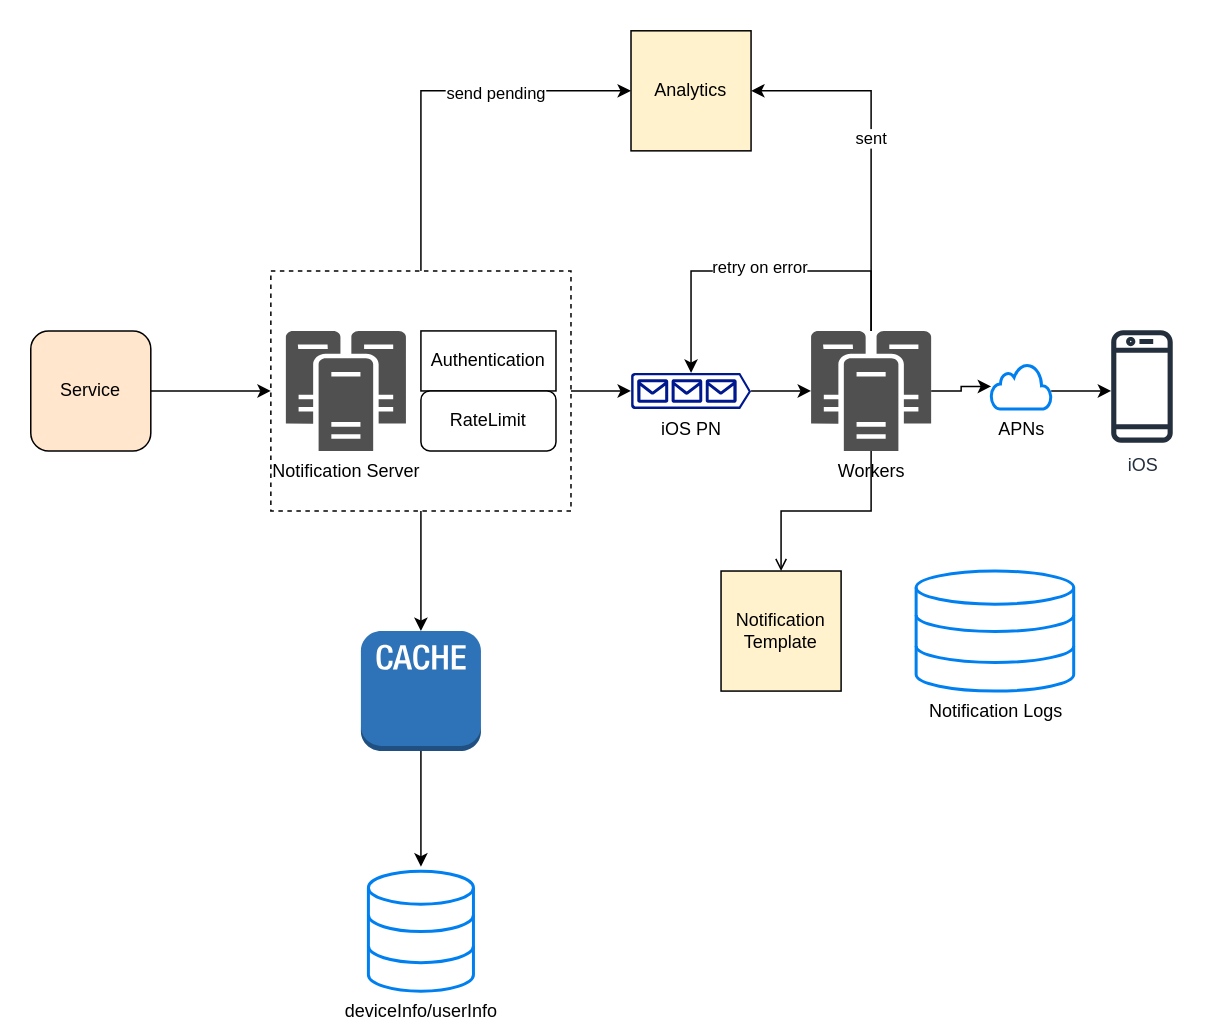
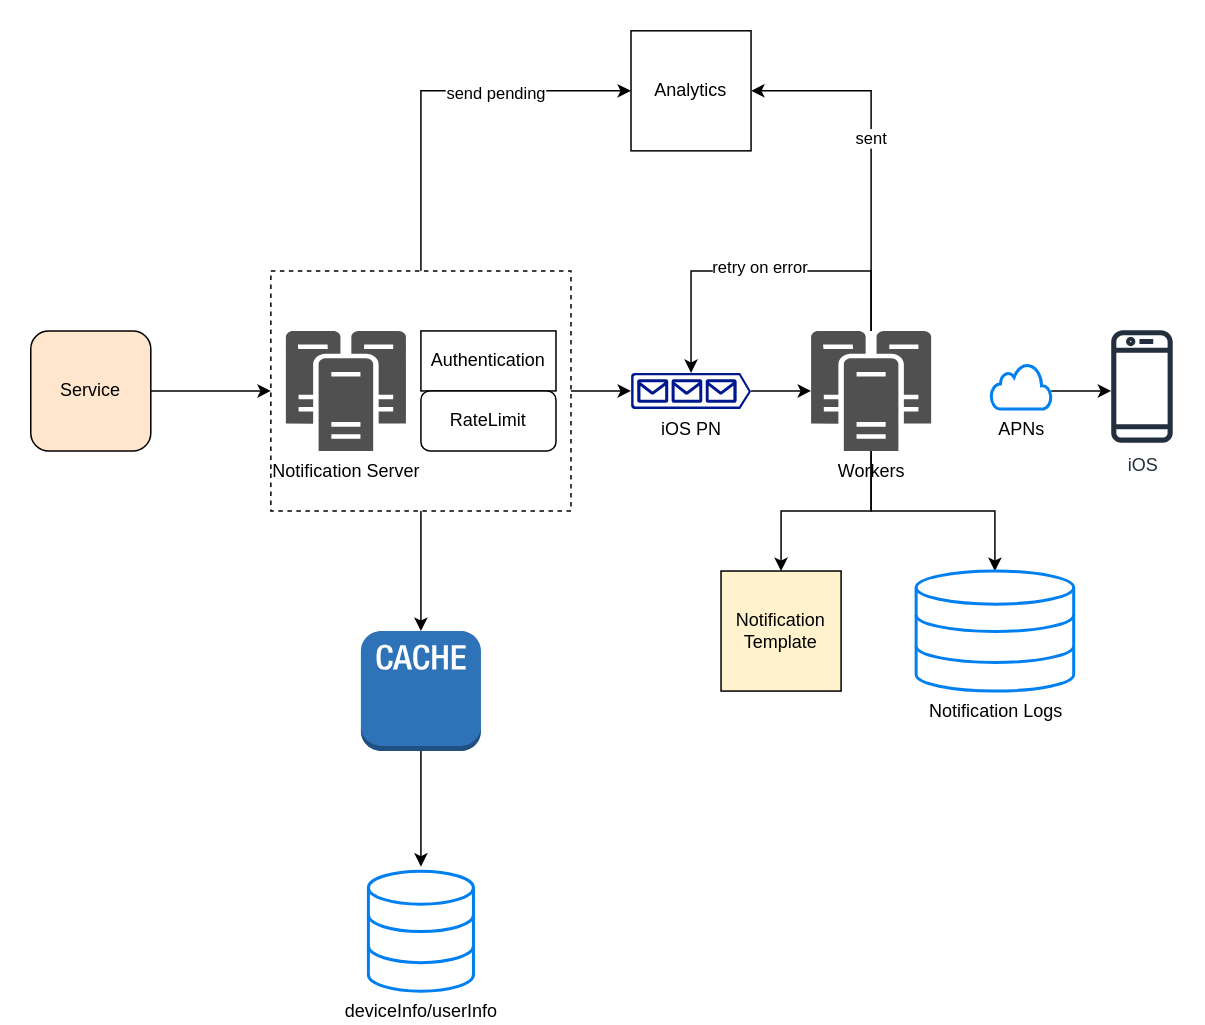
node "Analytics": fillcolor #fff2cc -> #ffffff
edge "Workers" -> "APNs": now "Workers" -> "Notification Logs"
edge "Workers" -> "Notification Template": arrowhead open -> classic
